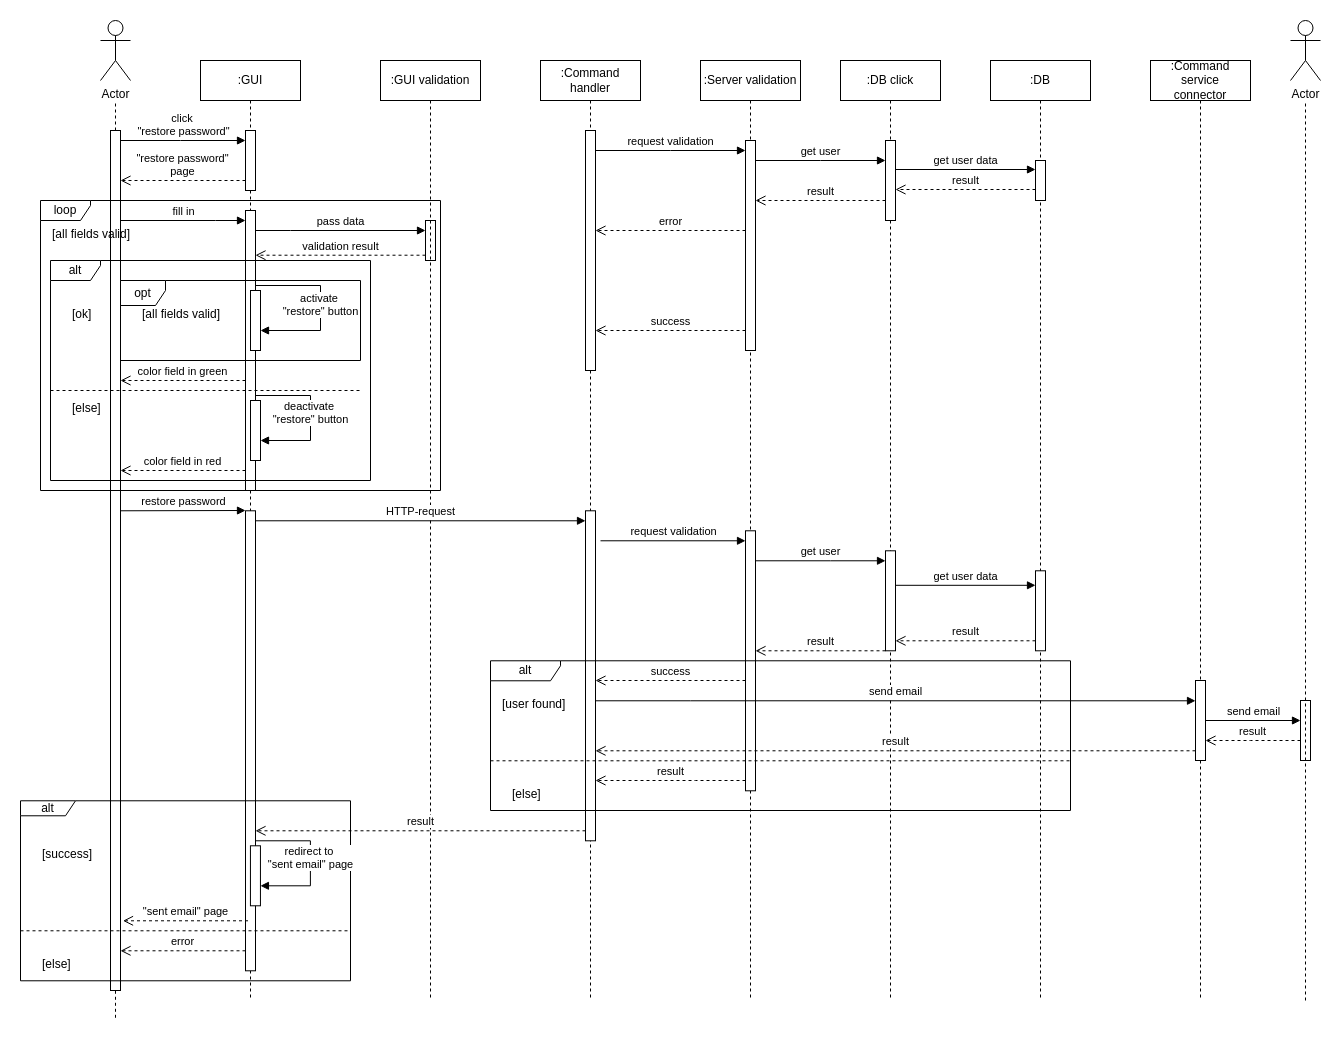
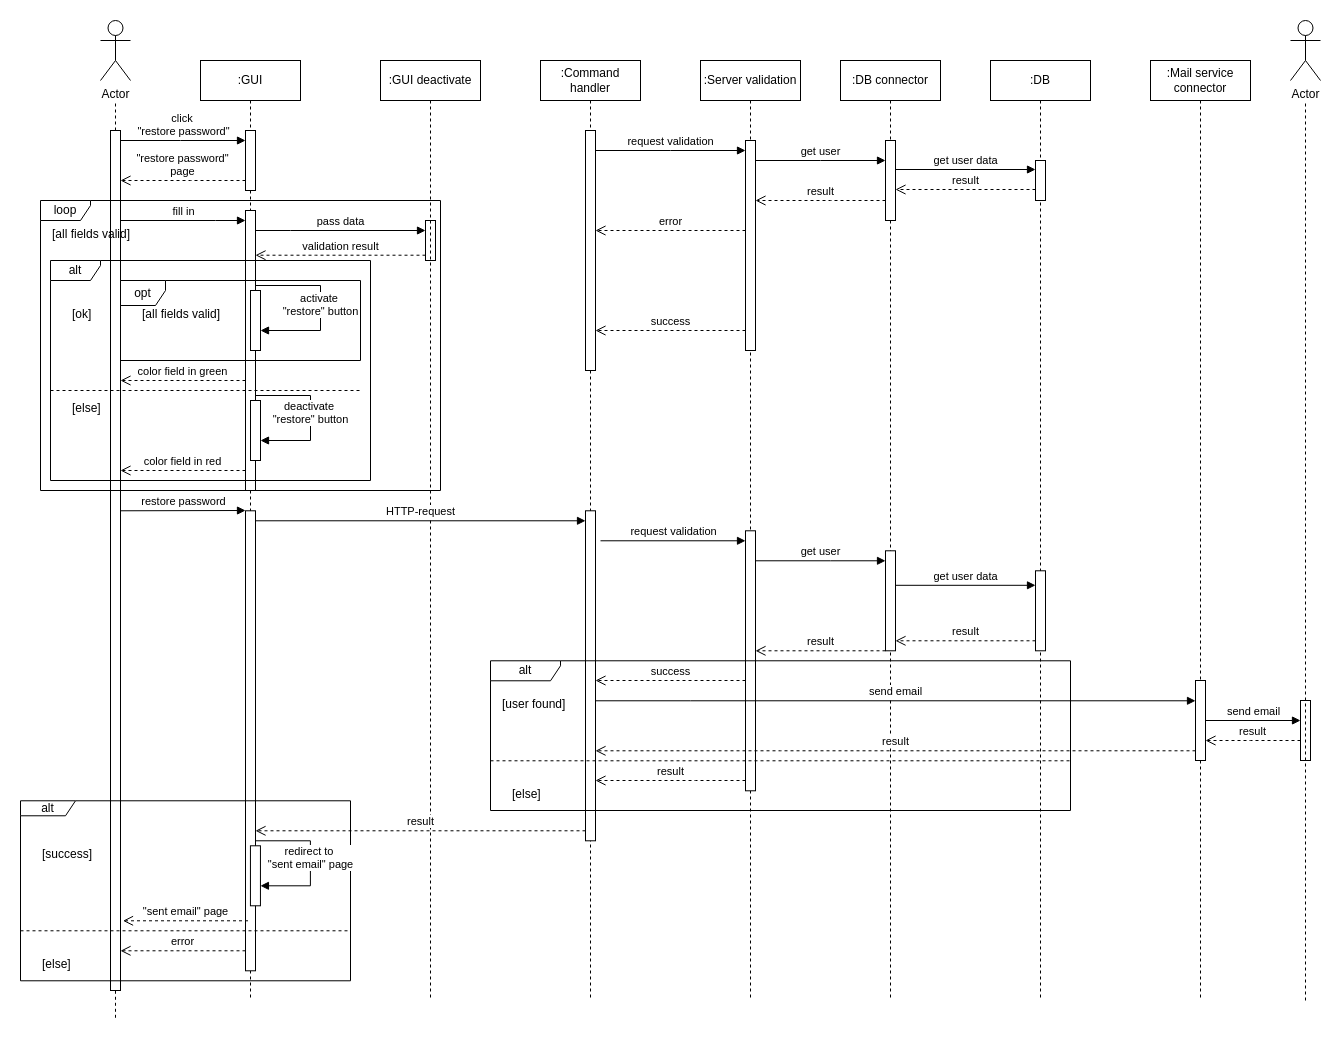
node ":GUI validation": label ":GUI validation" -> ":GUI deactivate"
node ":DB click": label ":DB click" -> ":DB connector"
node ":Command service connector": label ":Command service connector" -> ":Mail service connector"
